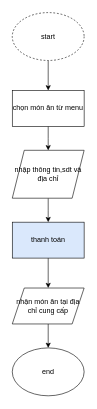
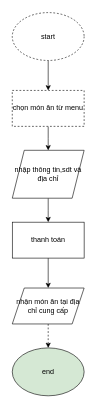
node "chọn món ăn từ menu": style solid -> dashed
node "thanh toán": fillcolor #dae8fc -> #ffffff
edge "nhận món ăn tại địa chỉ cung cấp" -> "end": style solid -> dashed
node "end": fillcolor #ffffff -> #d5e8d4
